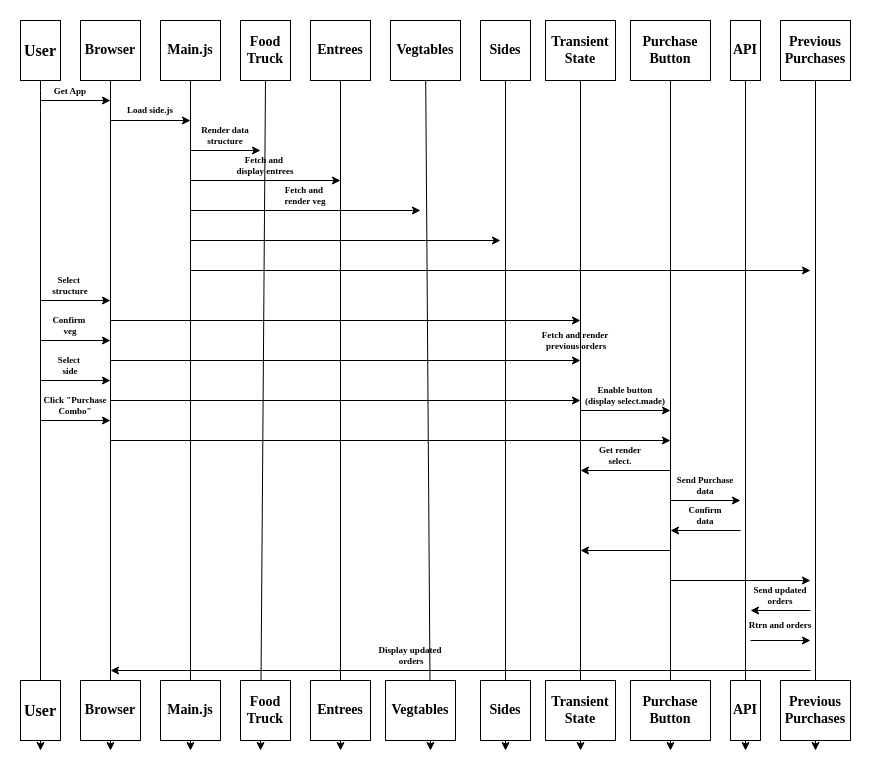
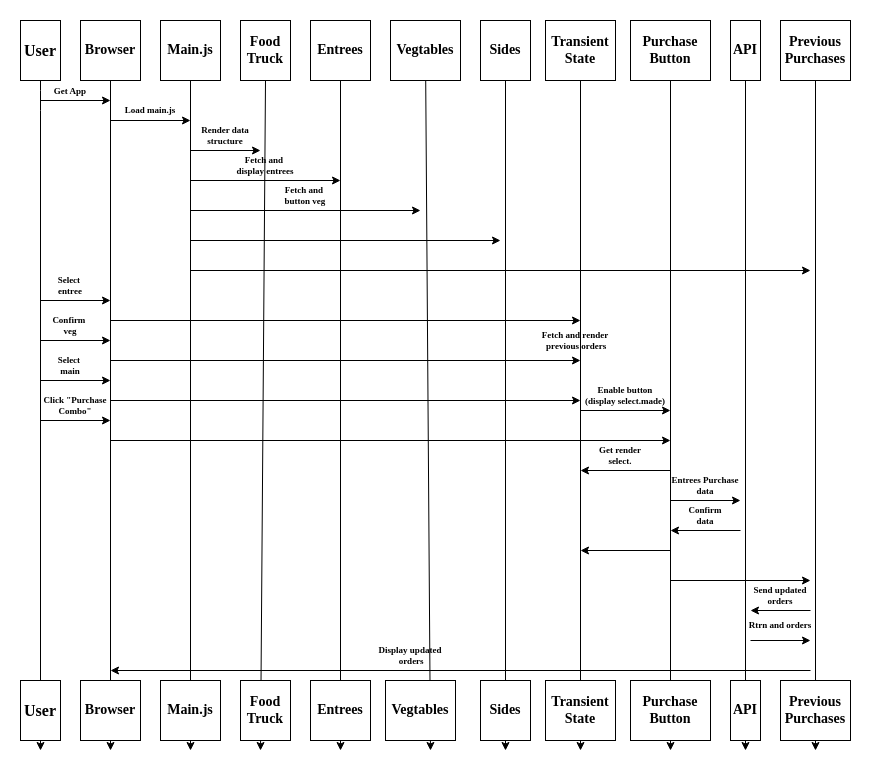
node "Load side.js": label "Load side.js" -> "Load main.js"
node "Fetch and render veg": label "Fetch and render veg" -> "Fetch and button veg"
node "Select structure": label "Select structure" -> "Select entree"
node "Select side": label "Select side" -> "Select main"
node "Send Purchase data": label "Send Purchase data" -> "Entrees Purchase data"
